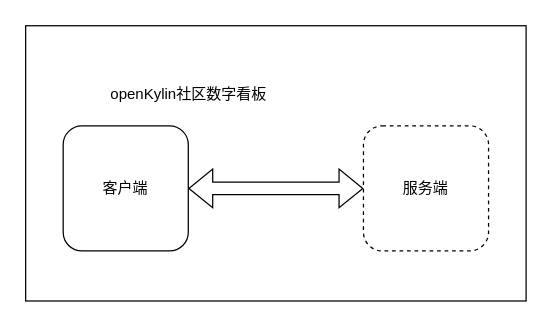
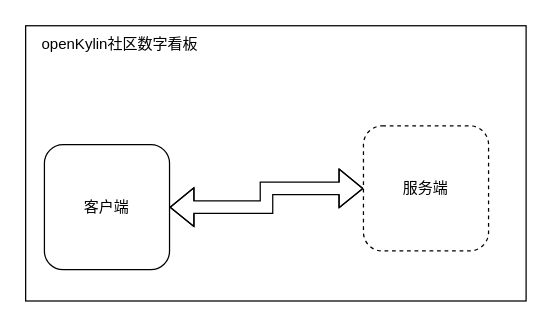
node "openKylin社区数字看板": moved (188, 94) -> (119, 44)
node "客户端": moved (126, 188) -> (107, 207)
